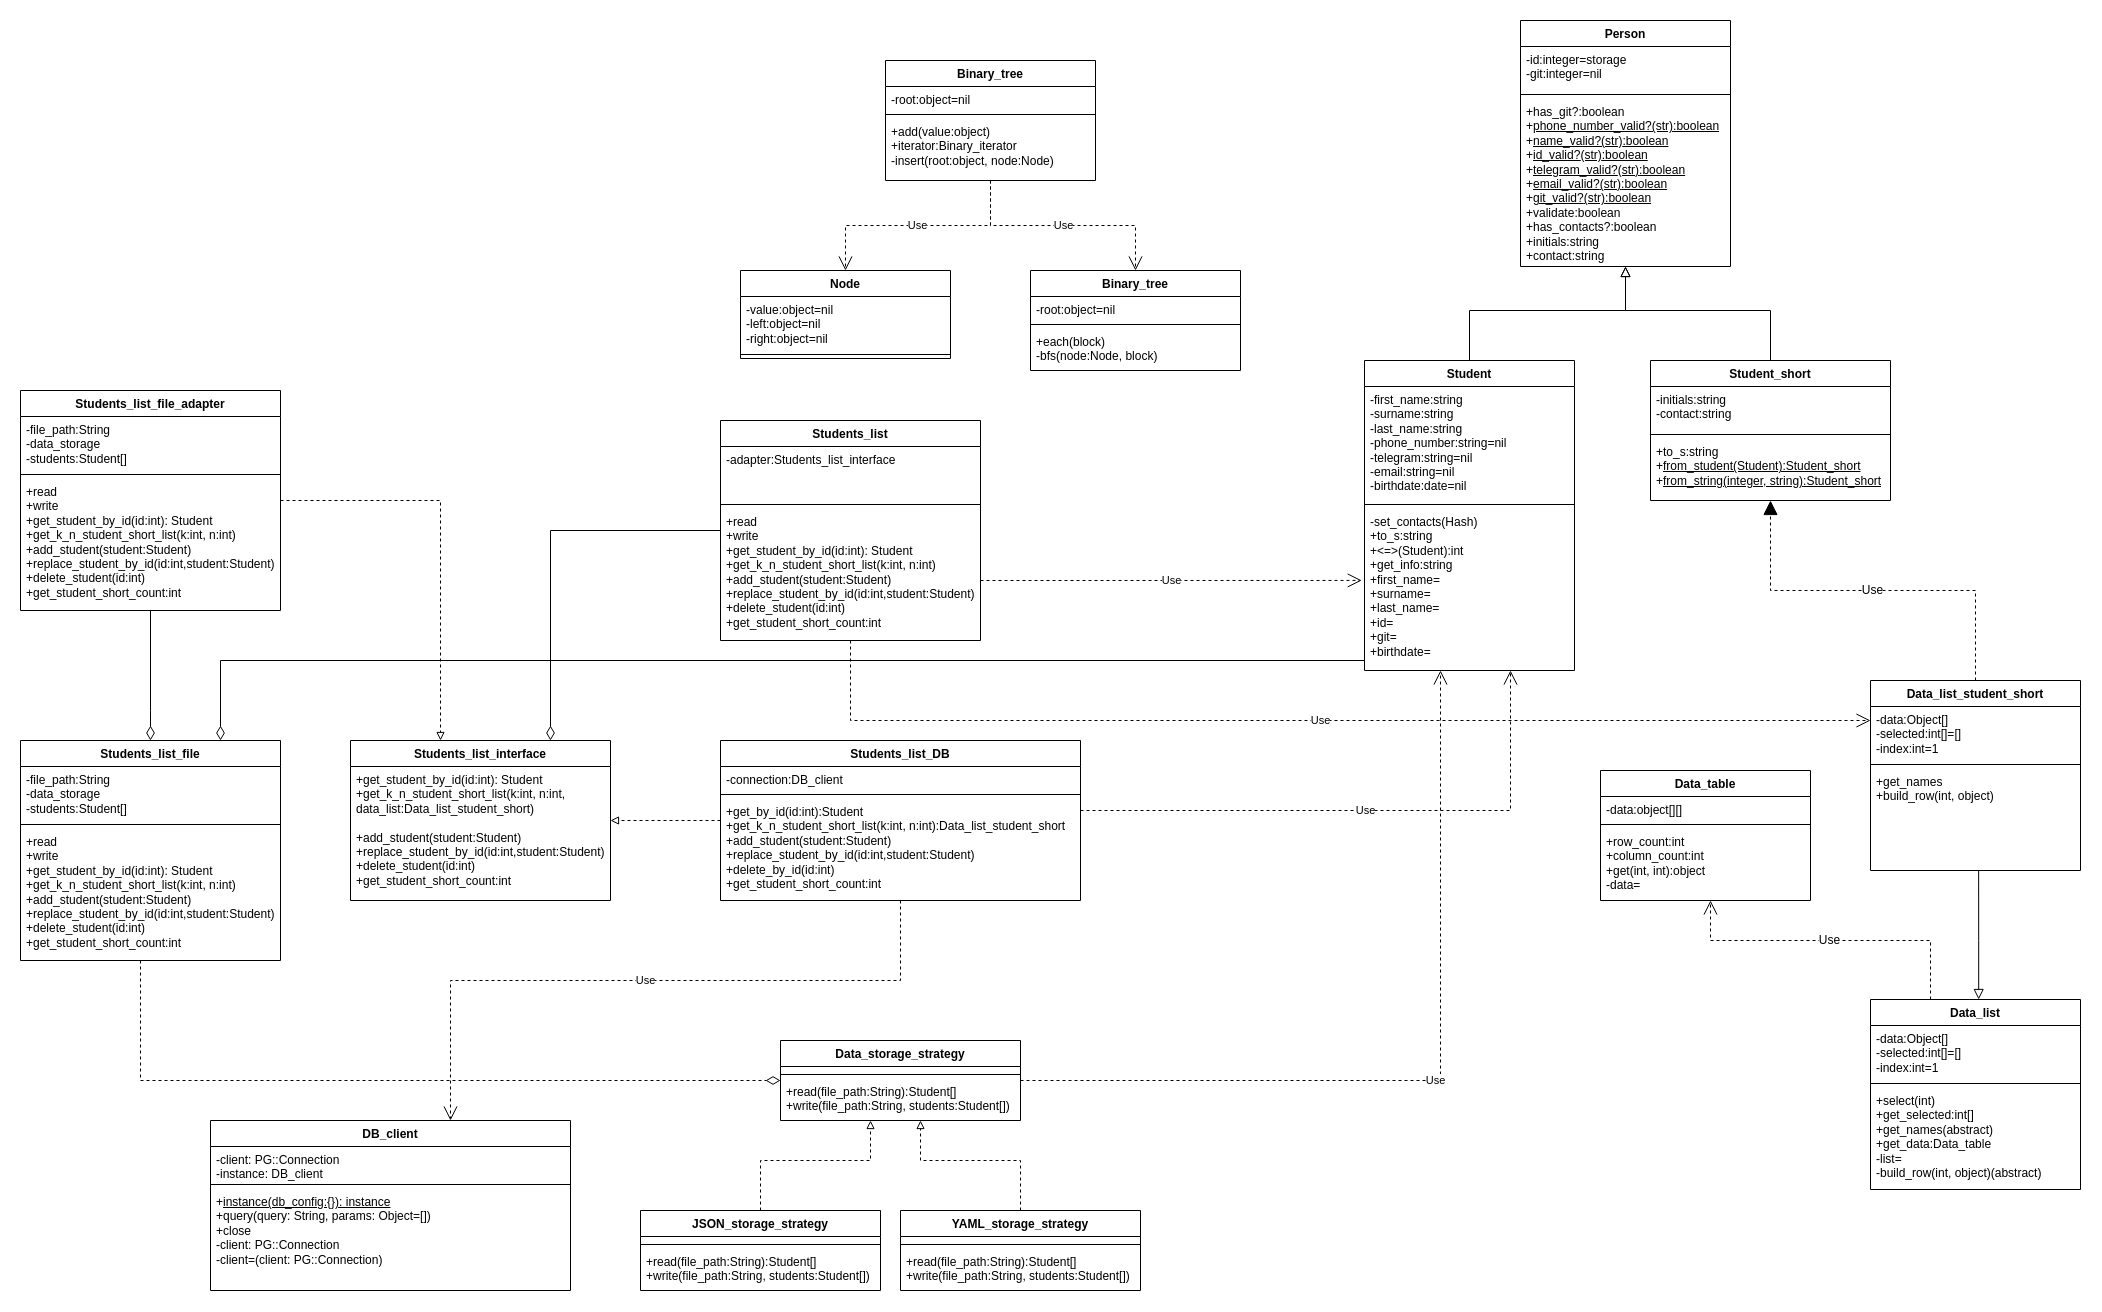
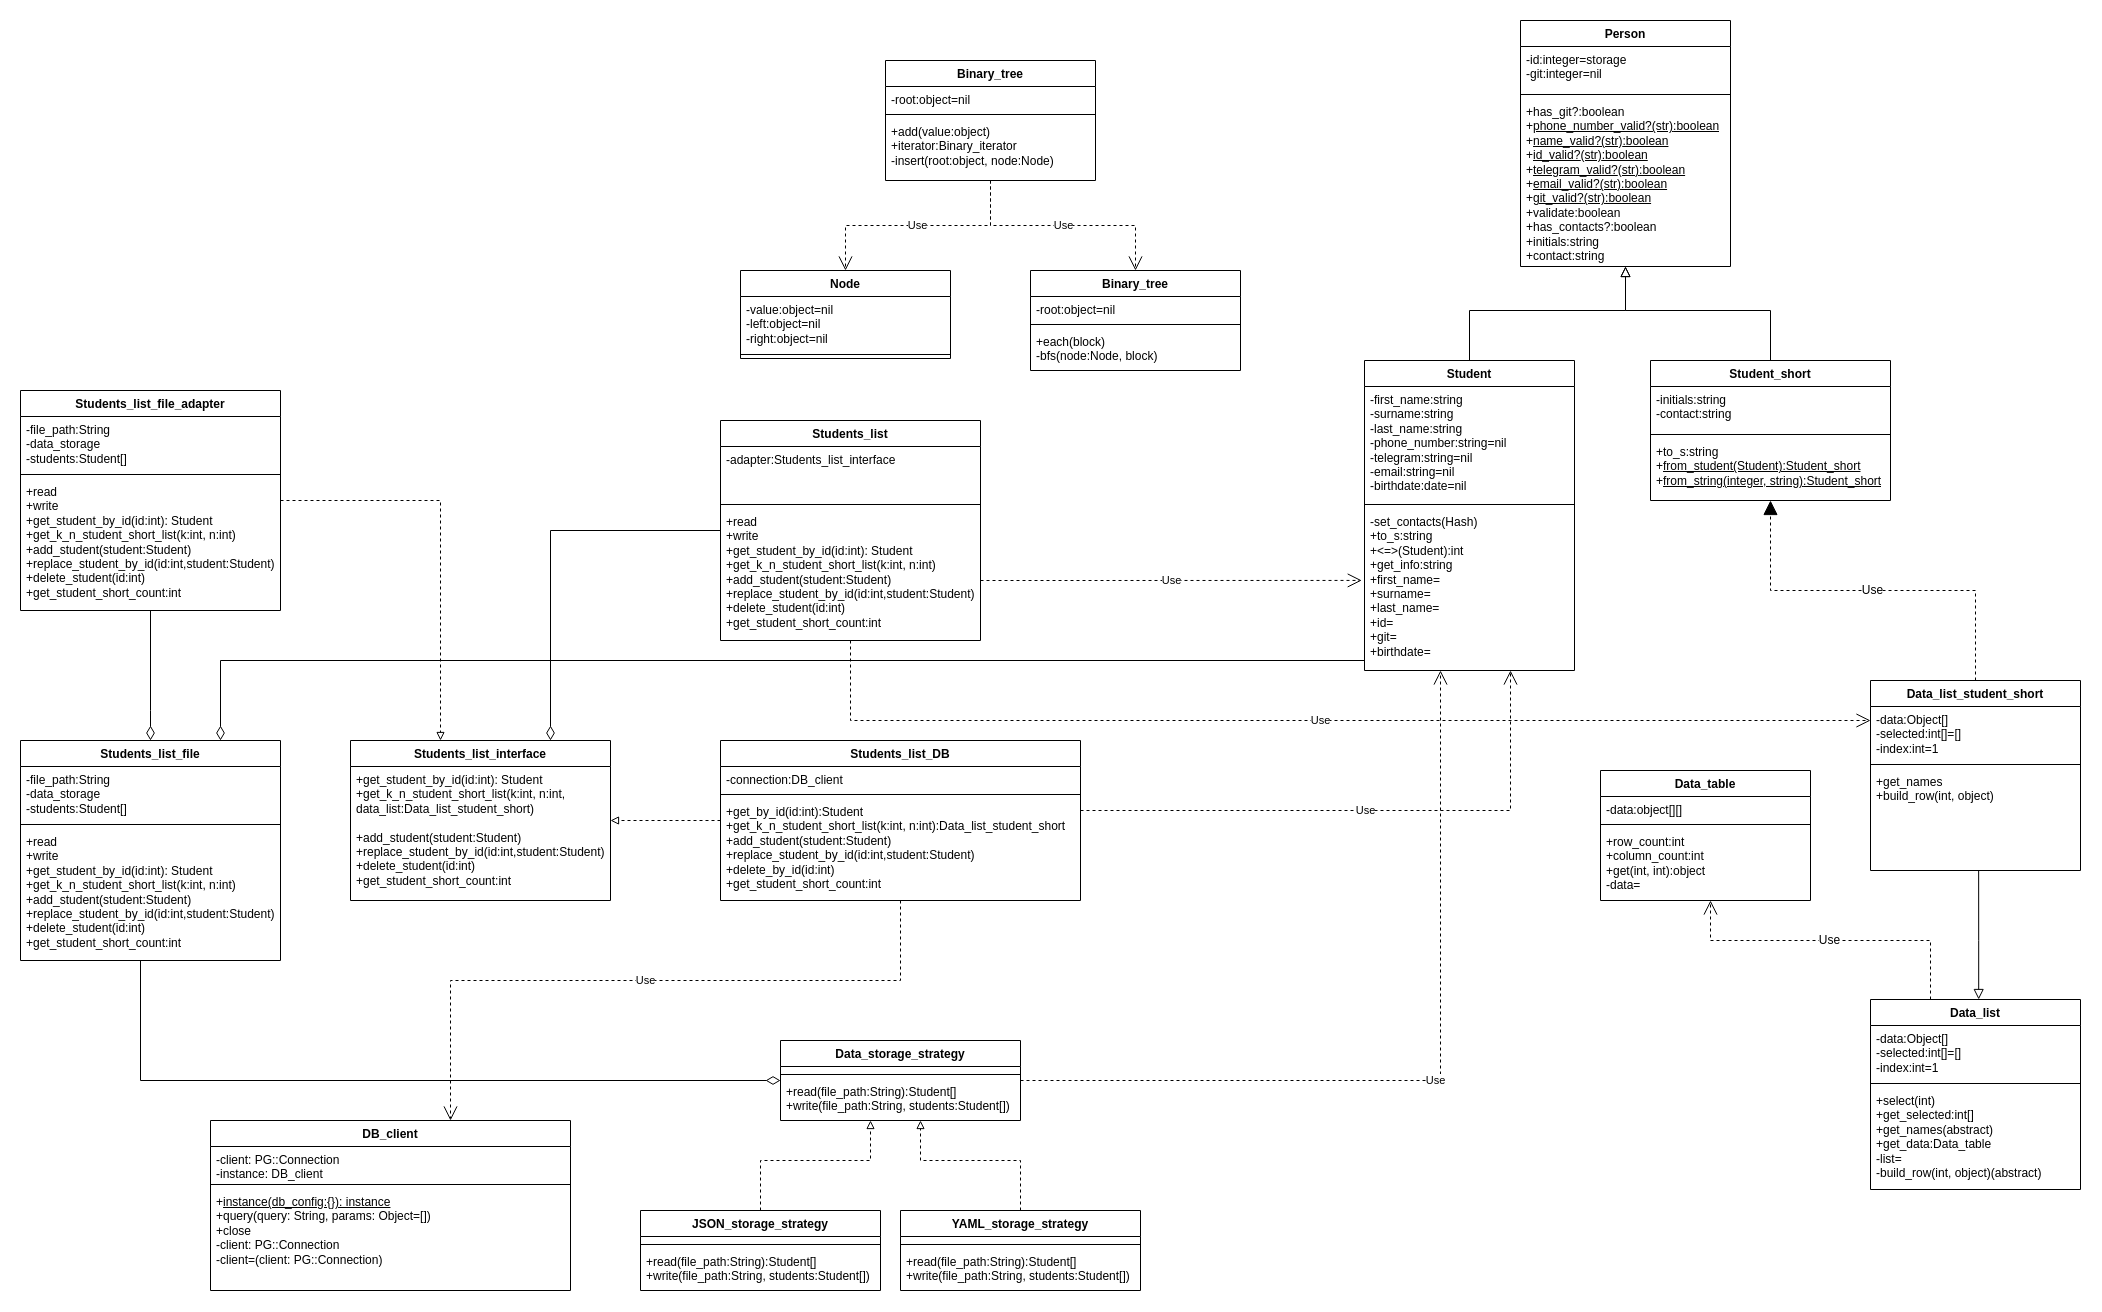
edge "Students_list_file" -> "Data_storage_strategy": style dashed -> solid
